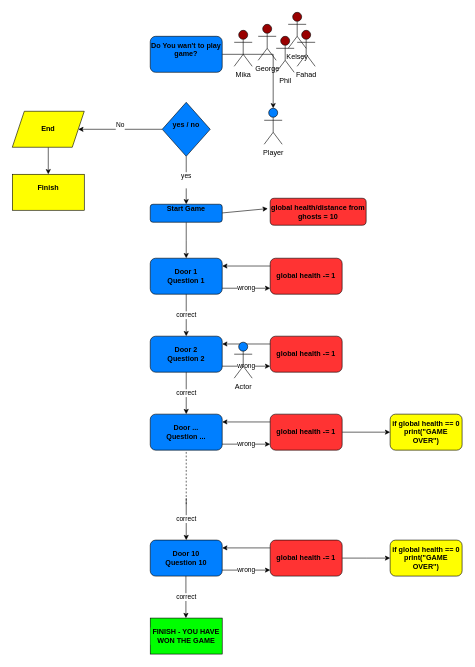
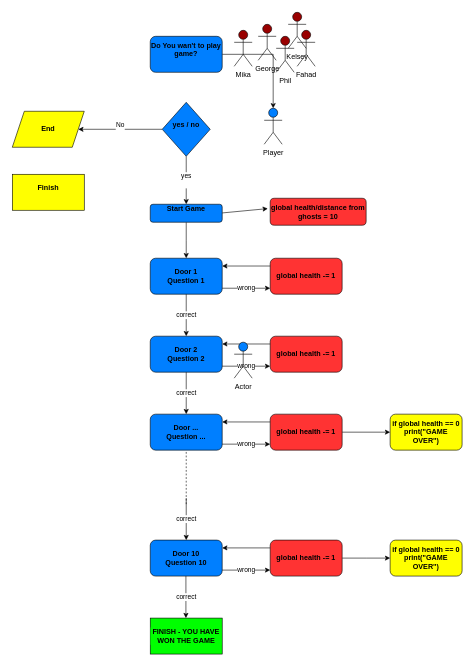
edge "End" -> "Finish": removed
